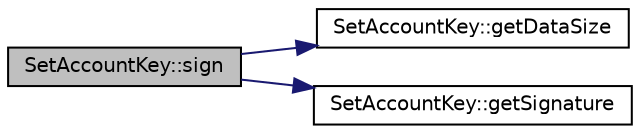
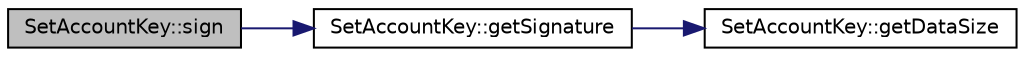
edge "SetAccountKey::sign" -> "SetAccountKey::getDataSize": now "SetAccountKey::getSignature" -> "SetAccountKey::getDataSize"
